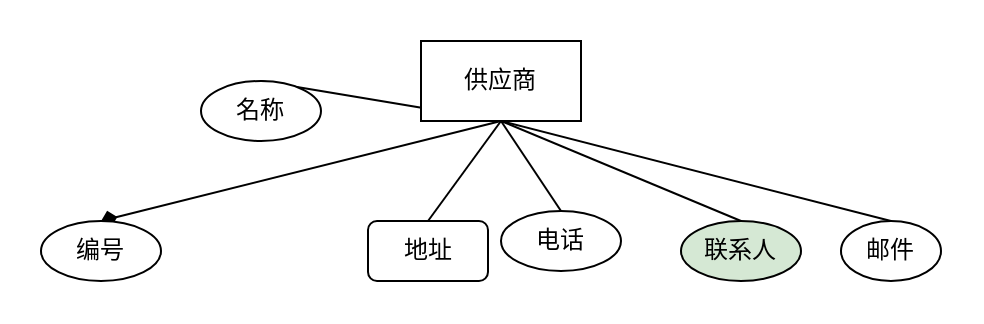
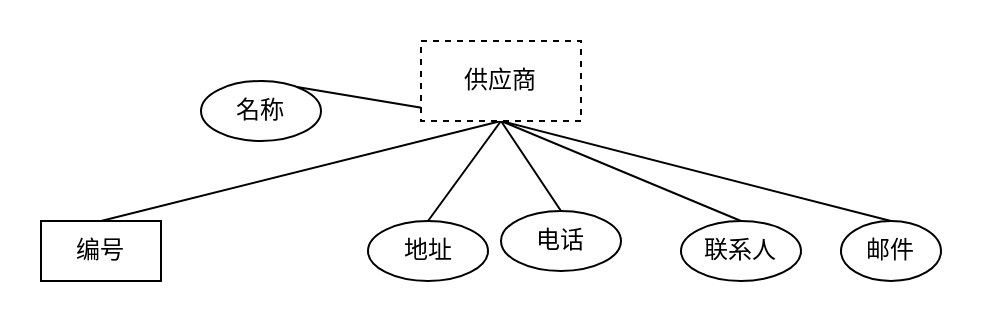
node "供应商": style solid -> dashed
edge "供应商" -> "编号": arrowhead diamond -> none
node "编号": shape ellipse -> rectangle
node "地址": shape rounded rectangle -> ellipse
node "联系人": fillcolor #d5e8d4 -> #ffffff
